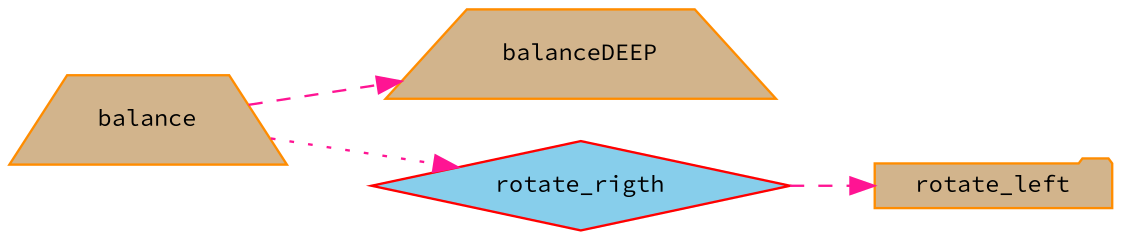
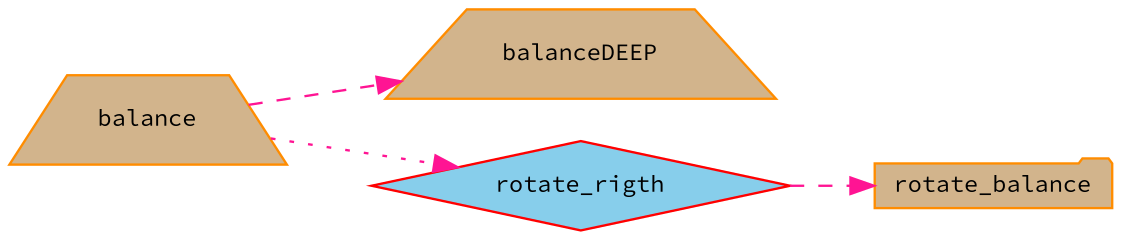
node "rotate_left": label "rotate_left" -> "rotate_balance"
